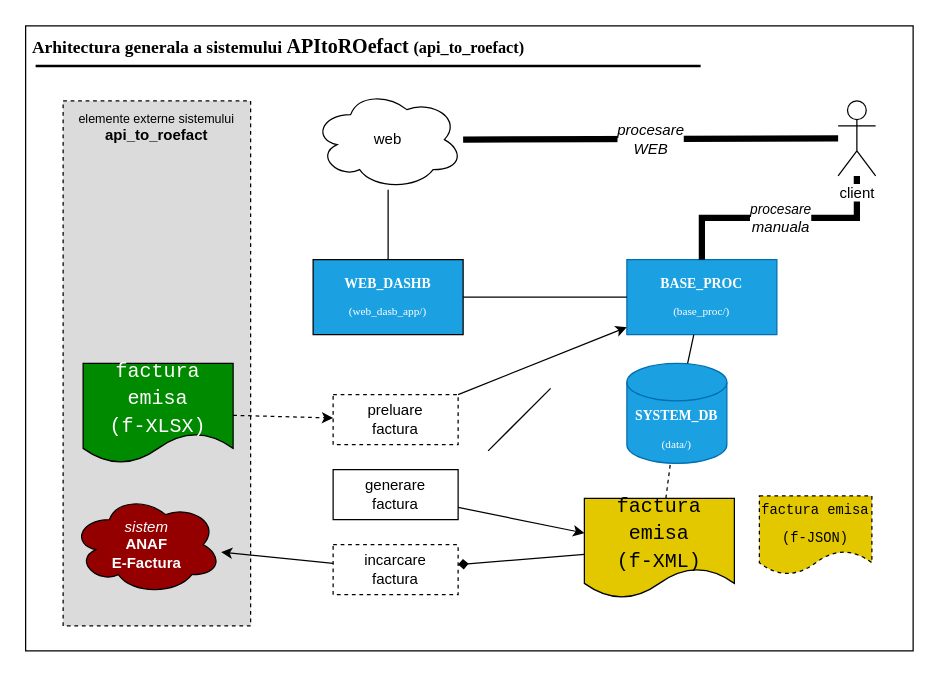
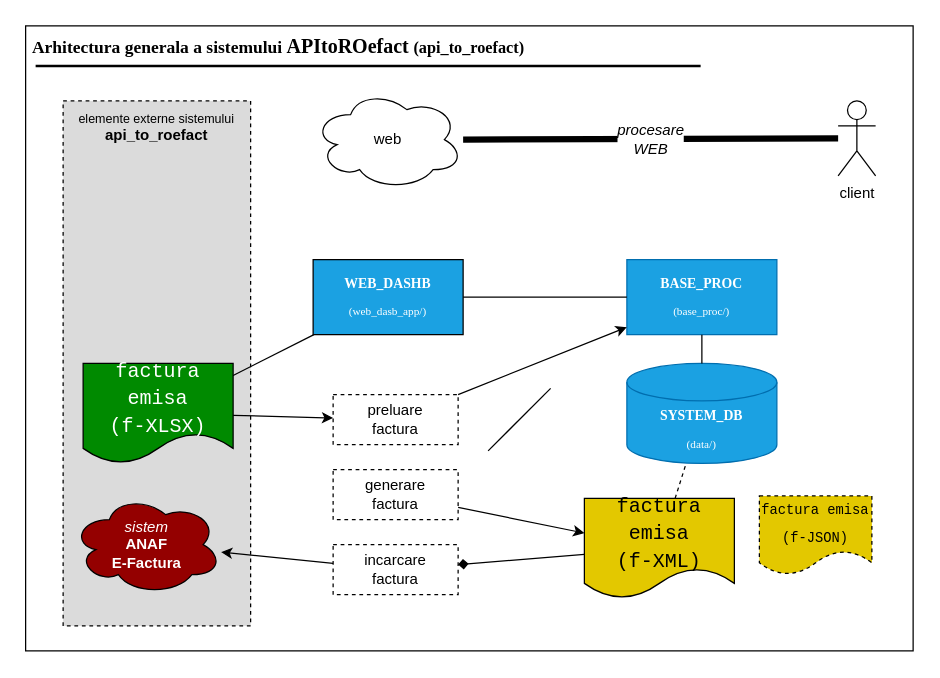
edge "client" -- "BASE_PROC (base_proc/)": removed, label "procesaremanuala"
edge "web" -- "WEB_DASHB (web_dasb_app/)": now "factura emisa (f-XLSX)" -- "WEB_DASHB (web_dasb_app/)"
node "SYSTEM_DB (data/)": size 100x100 -> 150x100
edge "factura emisa (f-XLSX)" -> "preluare factura": style dashed -> solid
node "generare factura": style solid -> dashed
